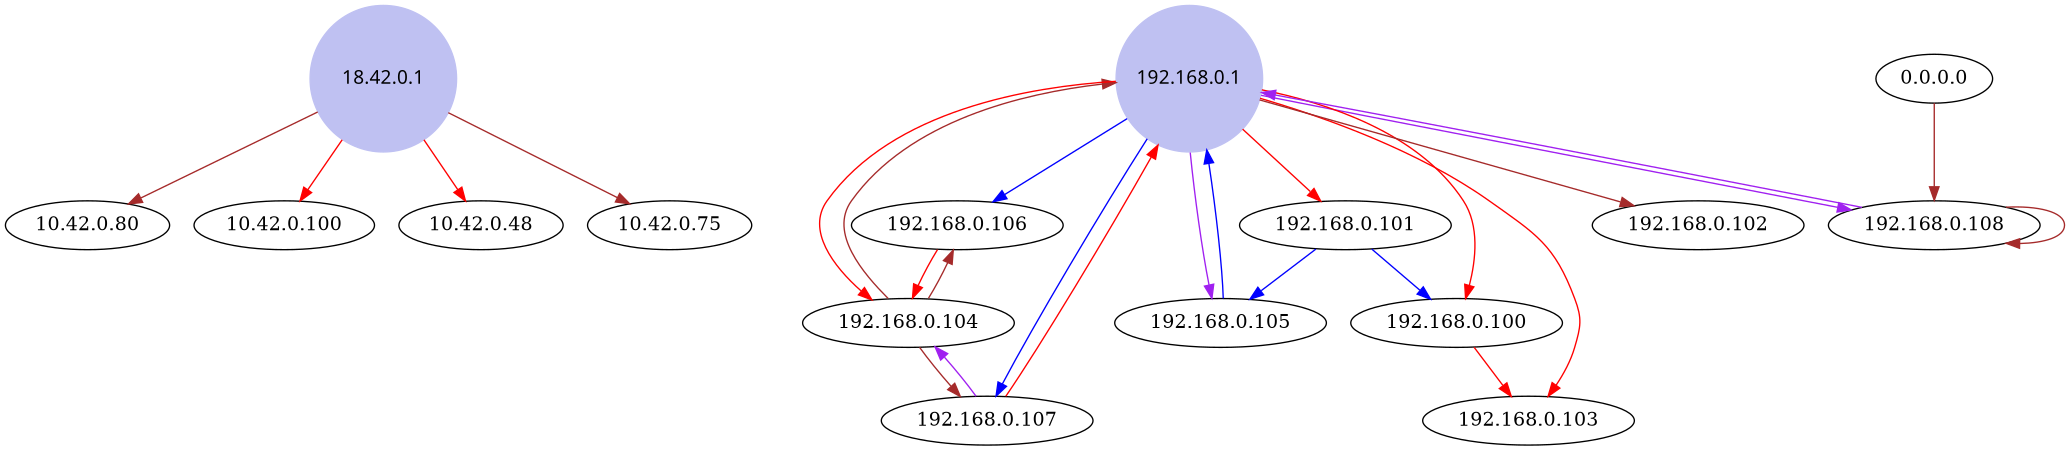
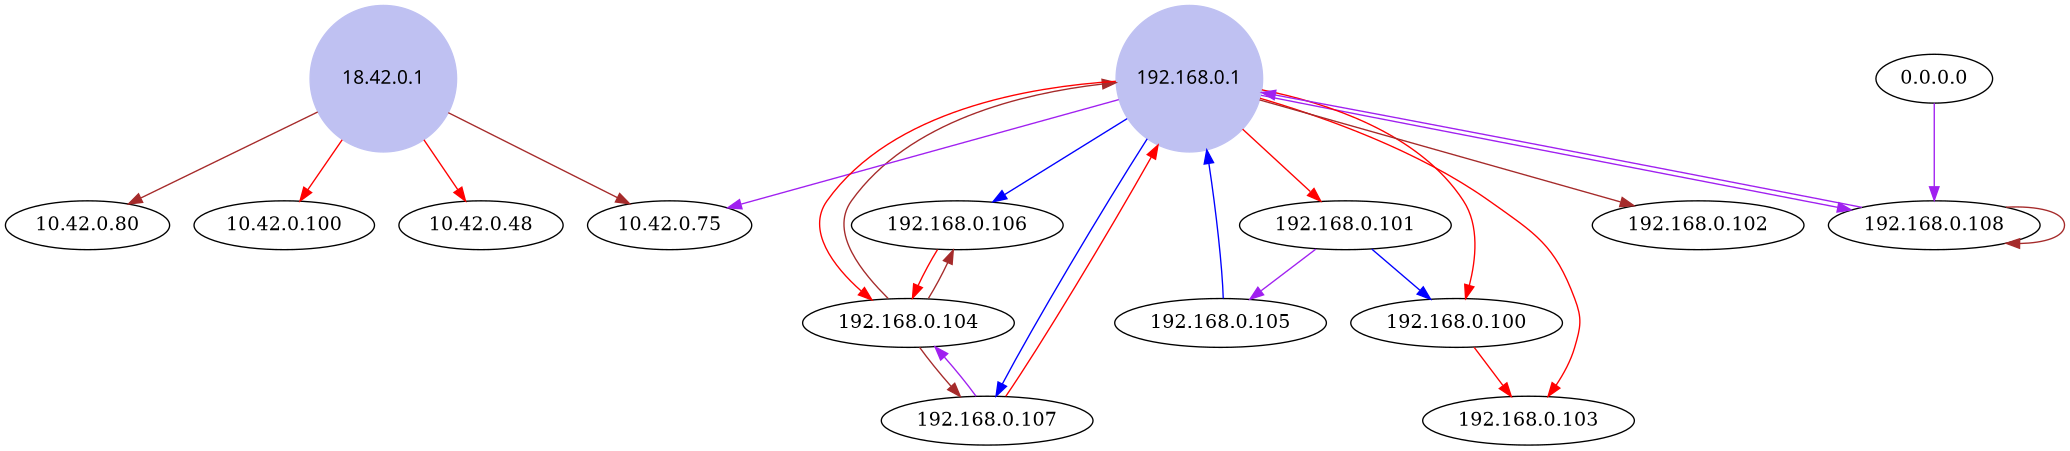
edge "0.0.0.0" -> "192.168.0.108": color brown -> purple
edge "192.168.0.1" -> "192.168.0.105": now "192.168.0.1" -> "10.42.0.75"
edge "192.168.0.101" -> "192.168.0.105": color blue -> purple
